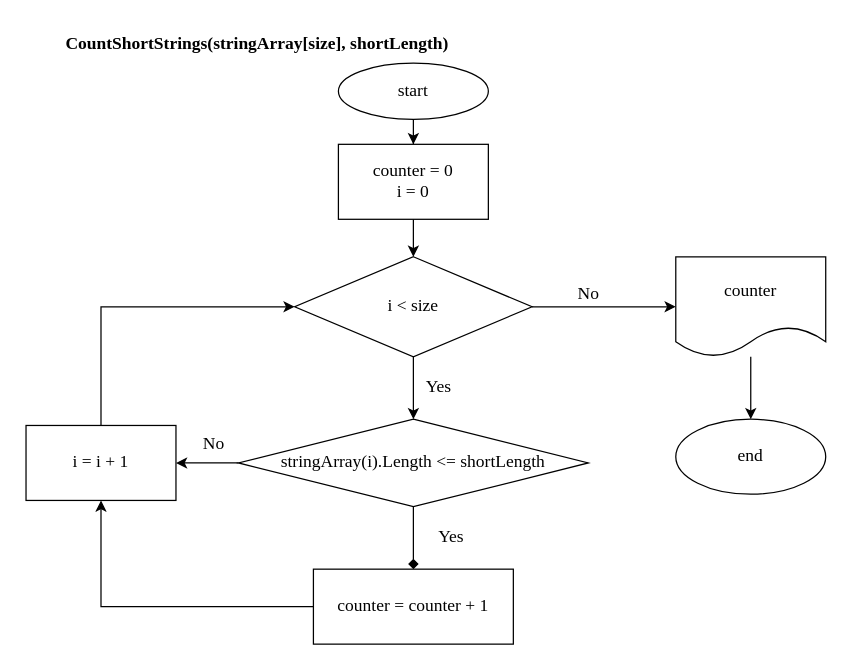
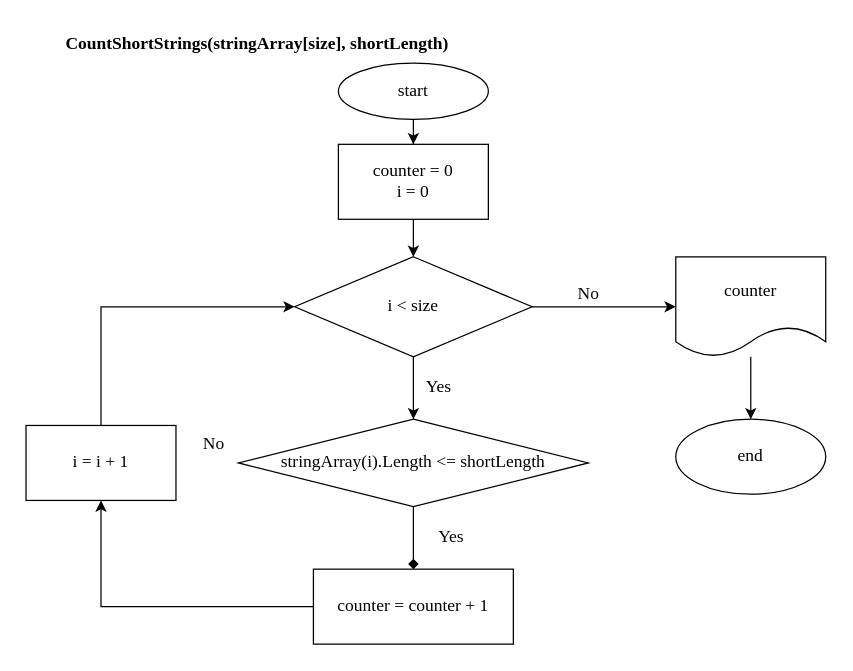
edge "stringArray(i).Length <= shortLength" -> "i = i + 1": removed
